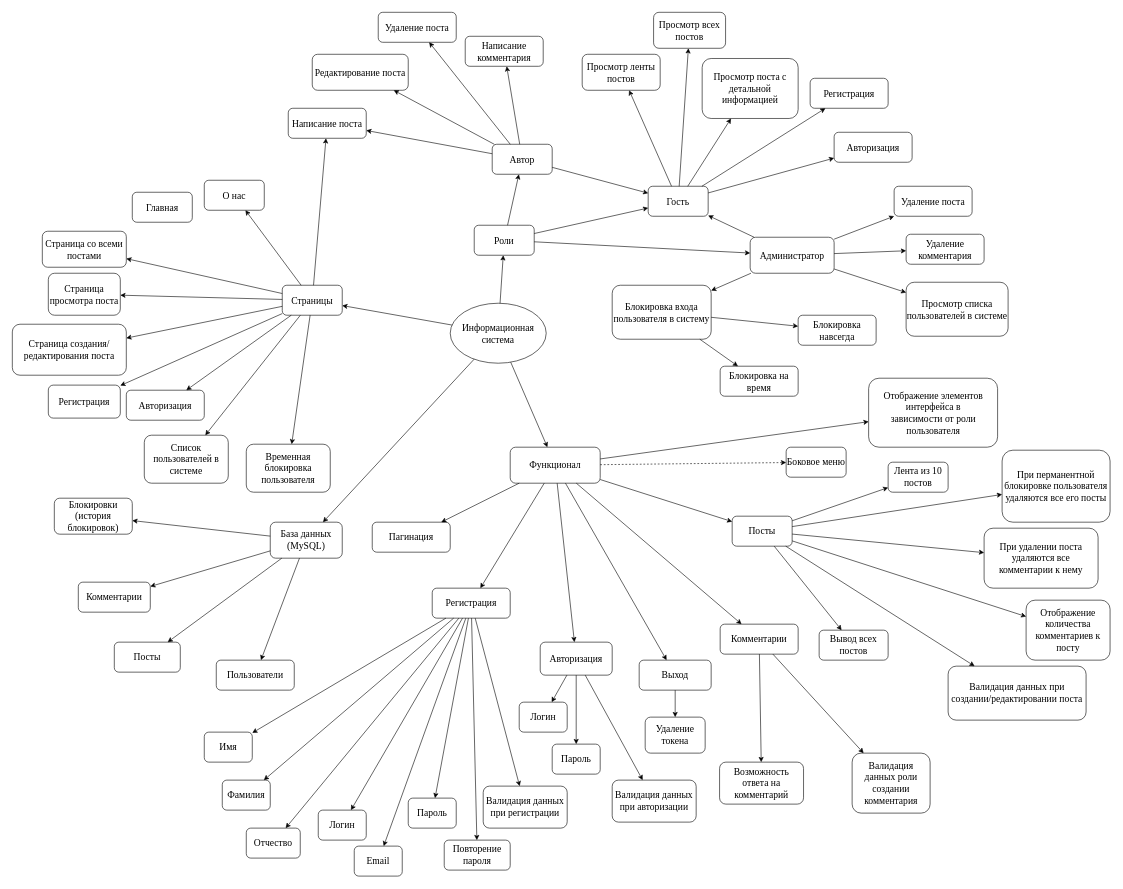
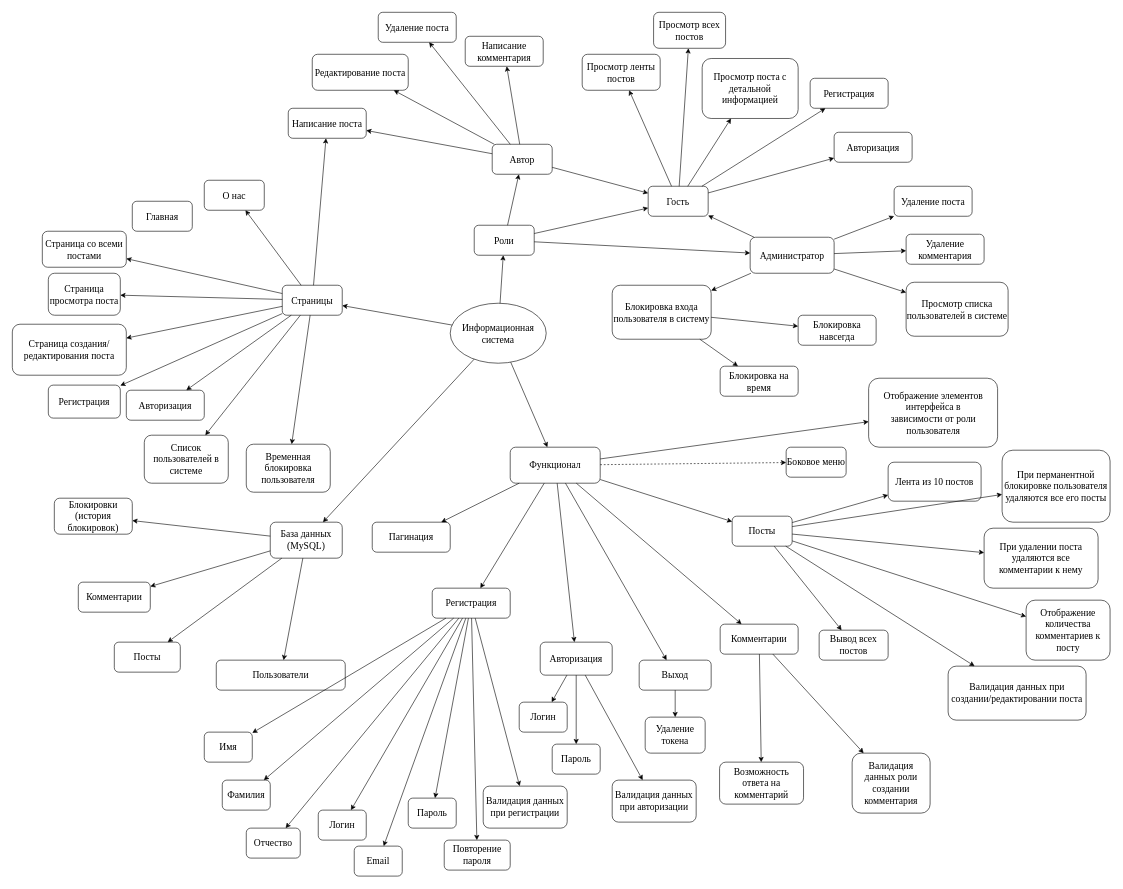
node "Главная": moved (162, 207) -> (162, 216)
node "Лента из 10 постов": size 60x30 -> 93x39
node "Пользователи": size 78x30 -> 129x30
